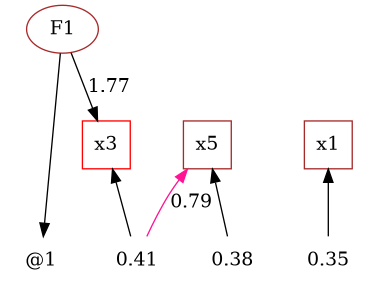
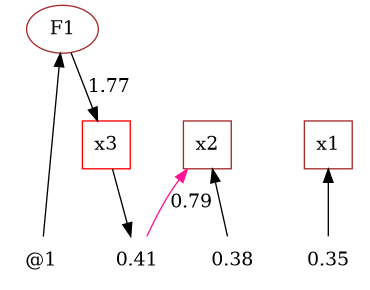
edge "F1" -> "@1": reversed
node "x5": label "x5" -> "x2"
edge "0.41" -> "x3": reversed
